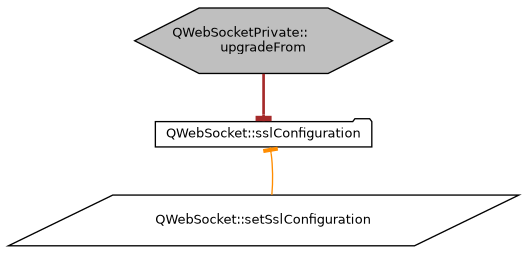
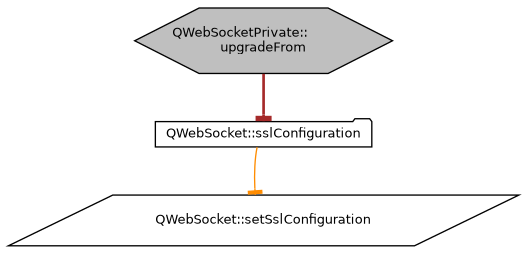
edge "QWebSocket::setSslConfiguration" -> "QWebSocket::sslConfiguration": reversed
